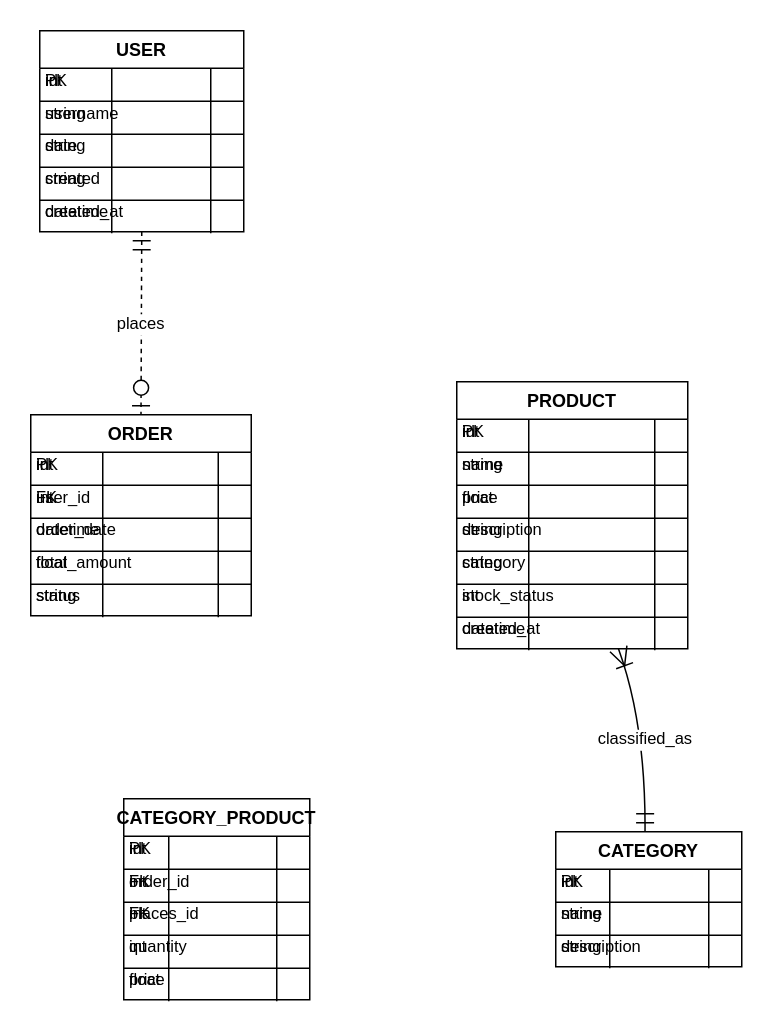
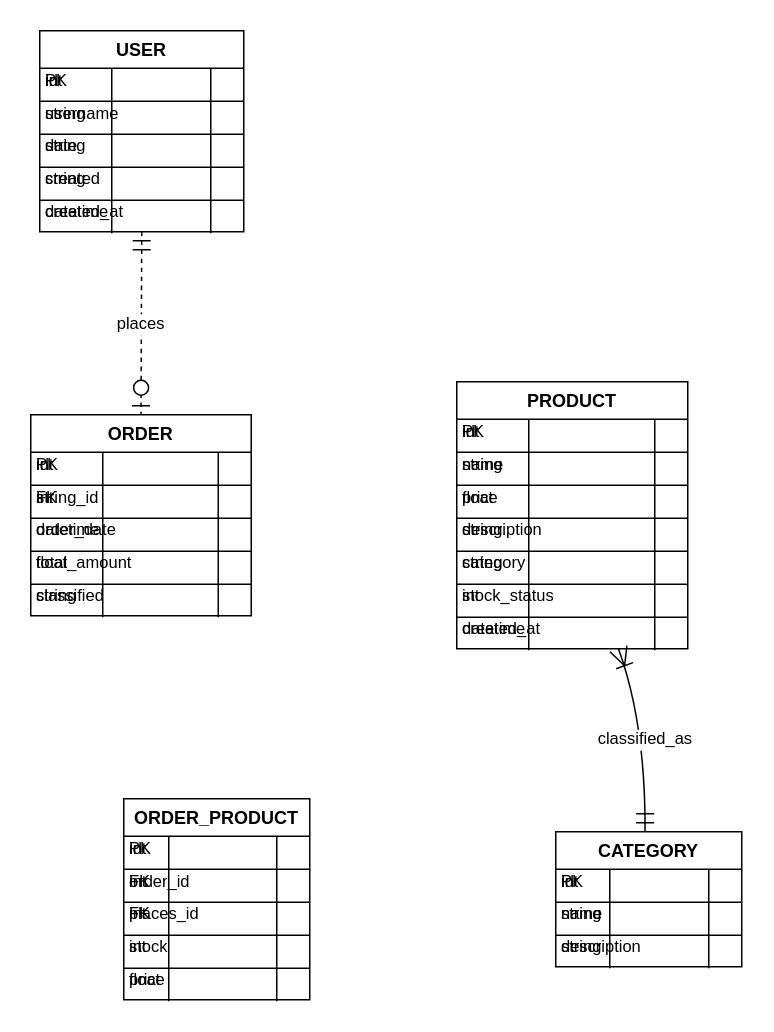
node "user_id": label "user_id" -> "string_id"
node "status": label "status" -> "classified"
node "CATEGORY_PRODUCT": label "CATEGORY_PRODUCT" -> "ORDER_PRODUCT"
node "quantity": label "quantity" -> "stock"
